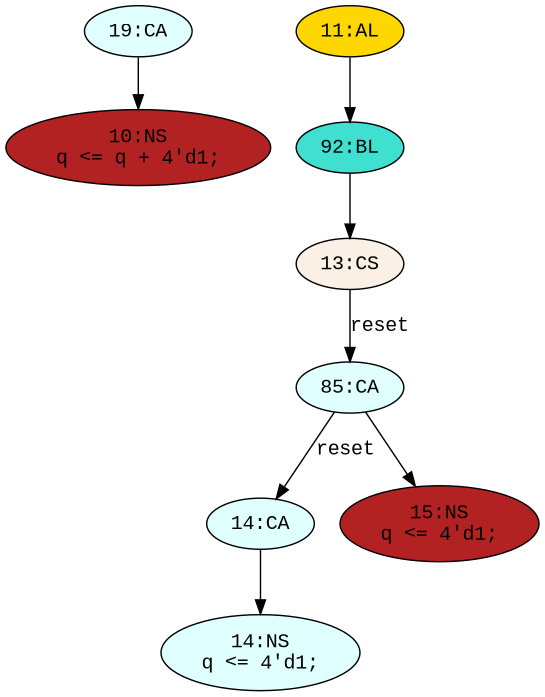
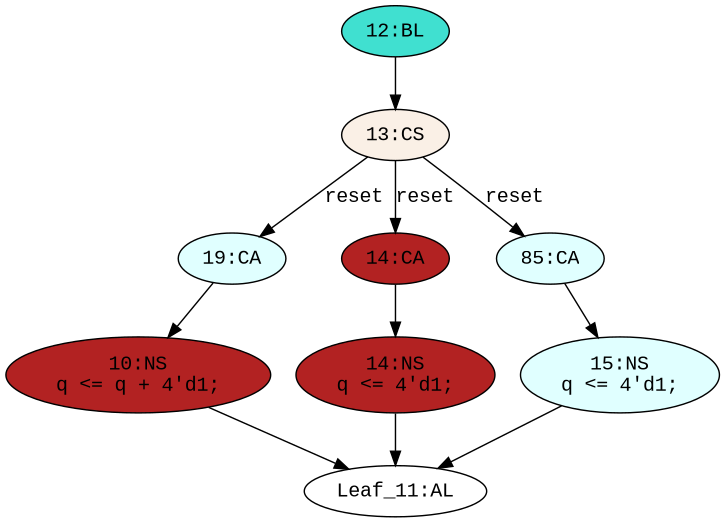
node "11:AL": removed
node "92:BL": label "92:BL" -> "12:BL"
edge "13:CS" -> "19:CA": added, label "reset"
edge "85:CA" -> "14:CA": now "13:CS" -> "14:CA"
node "Leaf_11:AL": added
node "14:CA": fillcolor lightcyan -> firebrick
node "15:NS q <= 4'd1;": fillcolor firebrick -> lightcyan
node "14:NS q <= 4'd1;": fillcolor lightcyan -> firebrick
